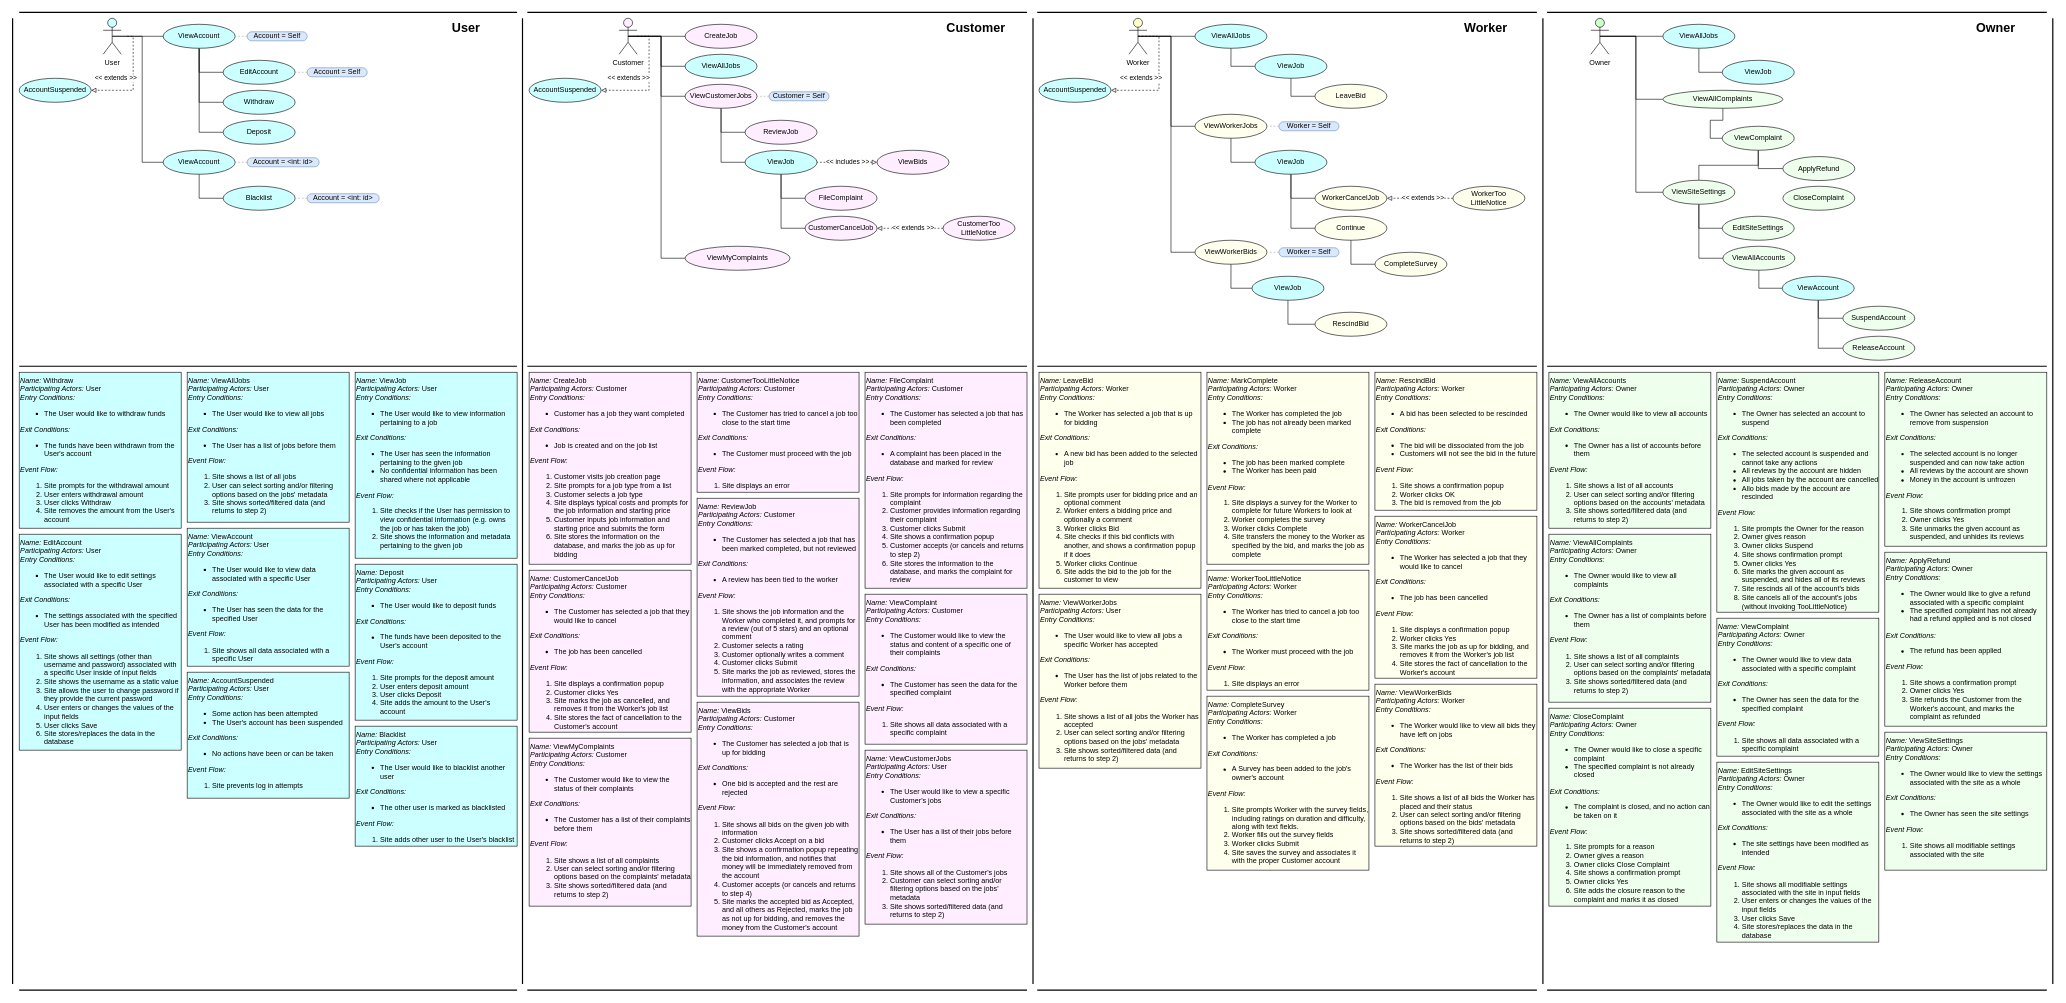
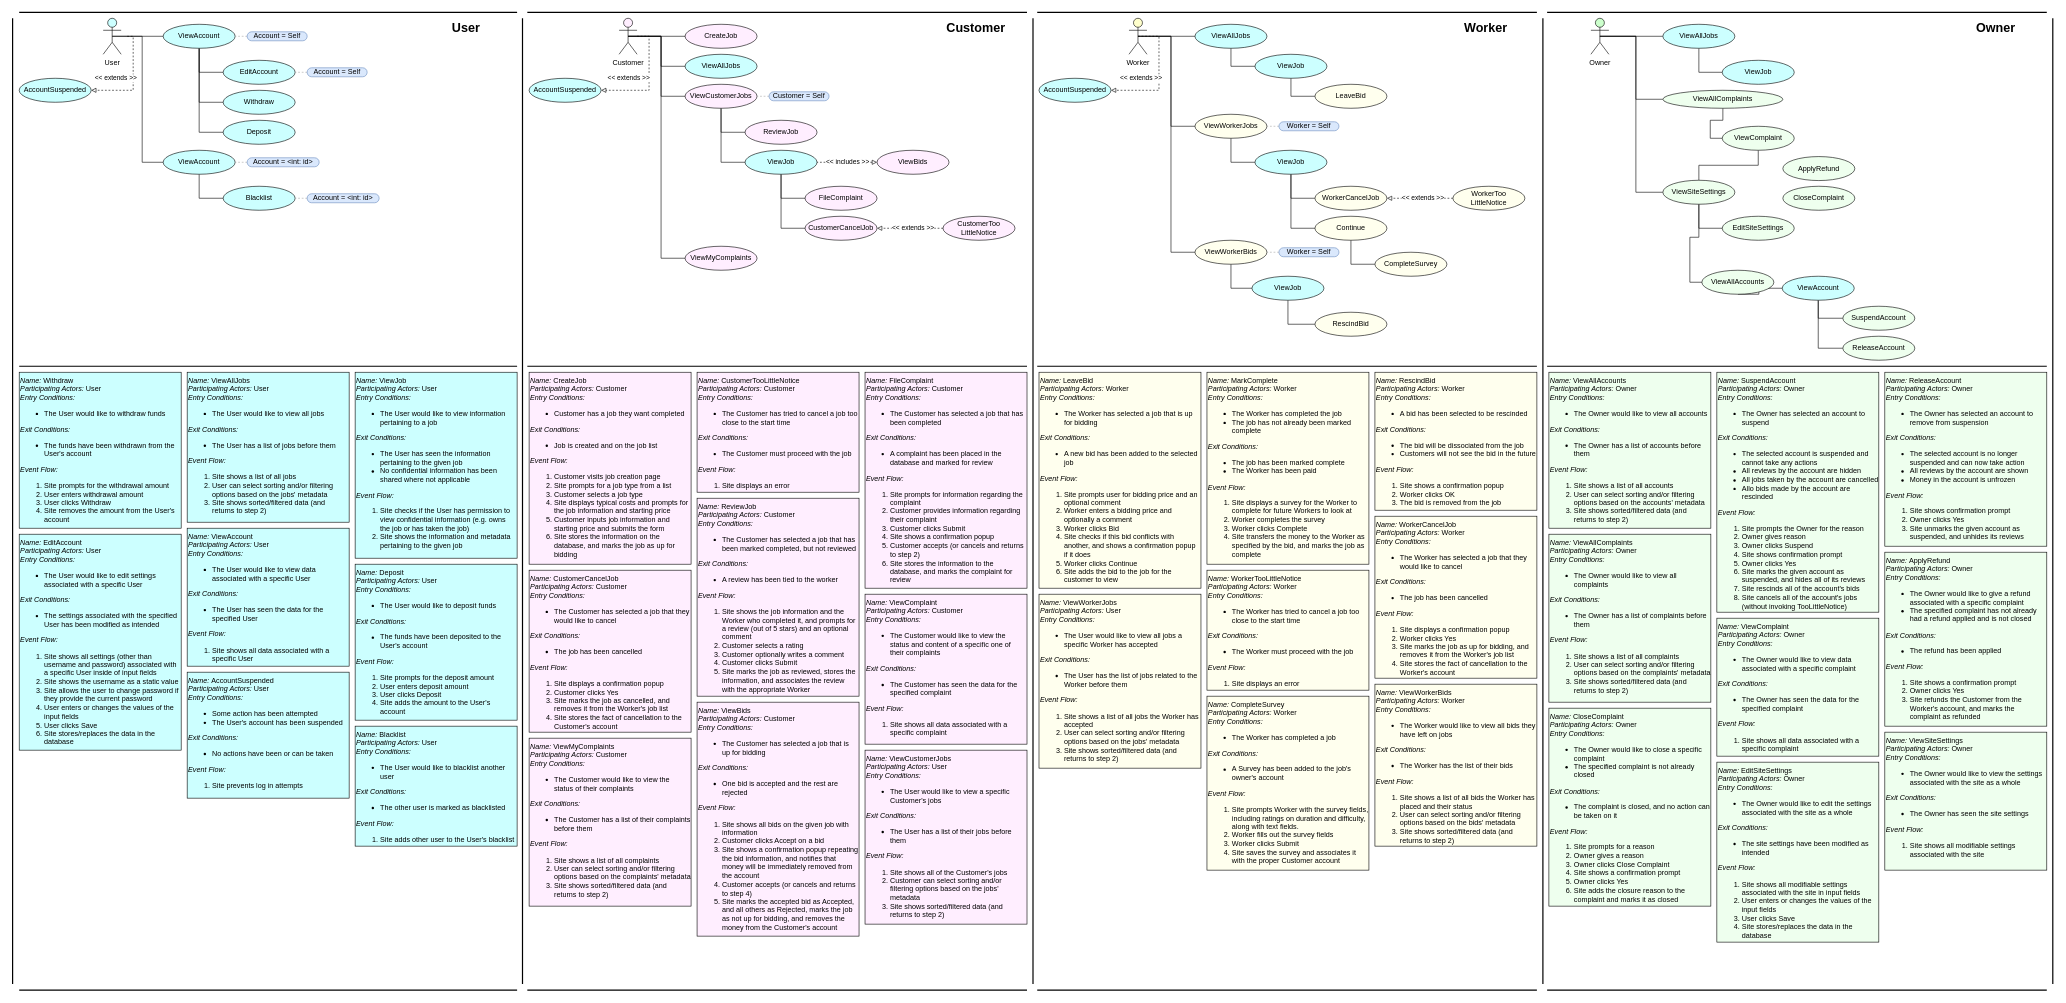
edge "ViewComplaint" -- "ApplyRefund": removed
node "ViewMyComplaints": size 105x24 -> 72x24
node "ViewAllAccounts": moved (1759, 258) -> (1738, 282)
